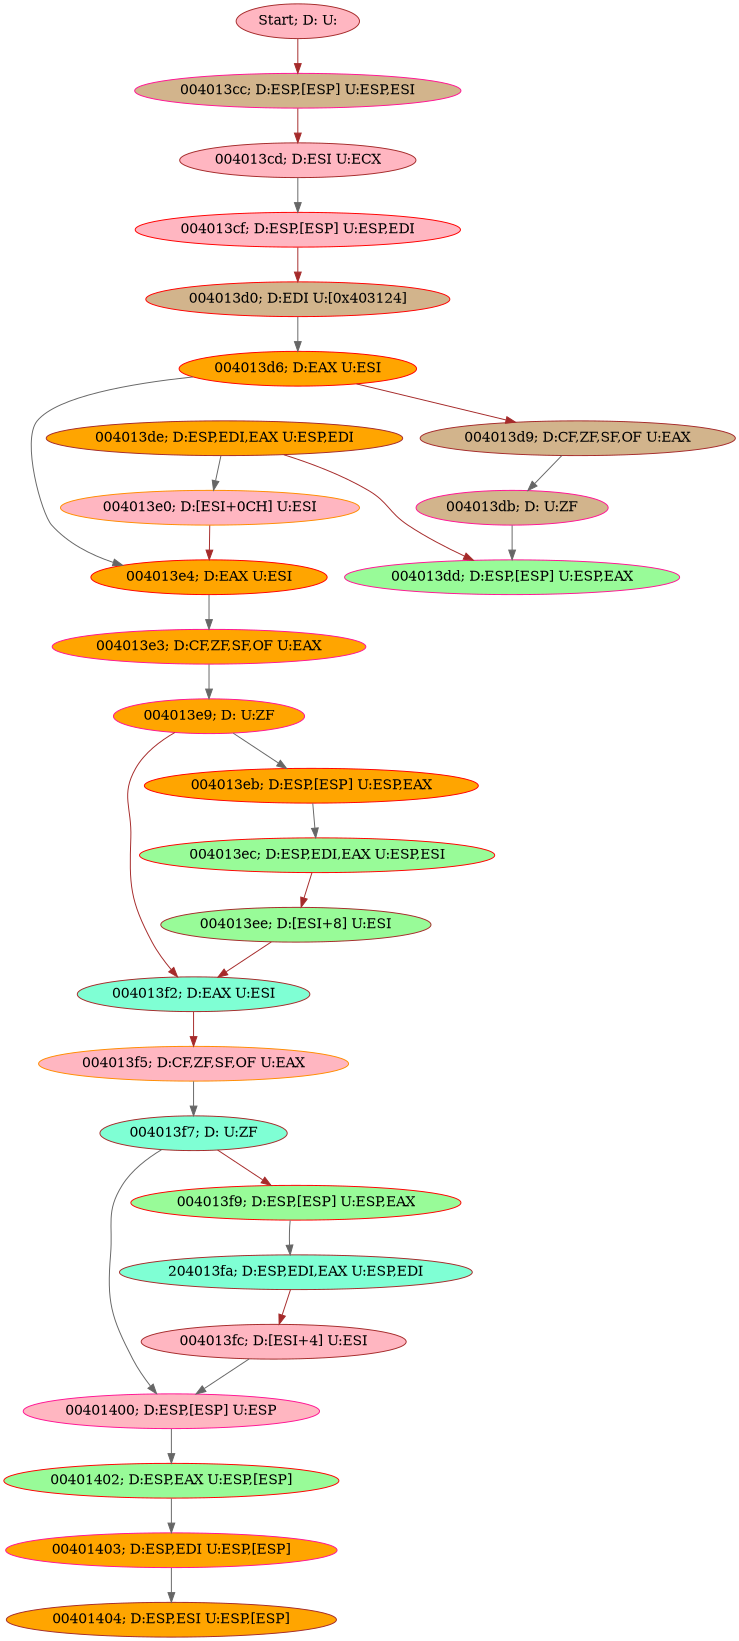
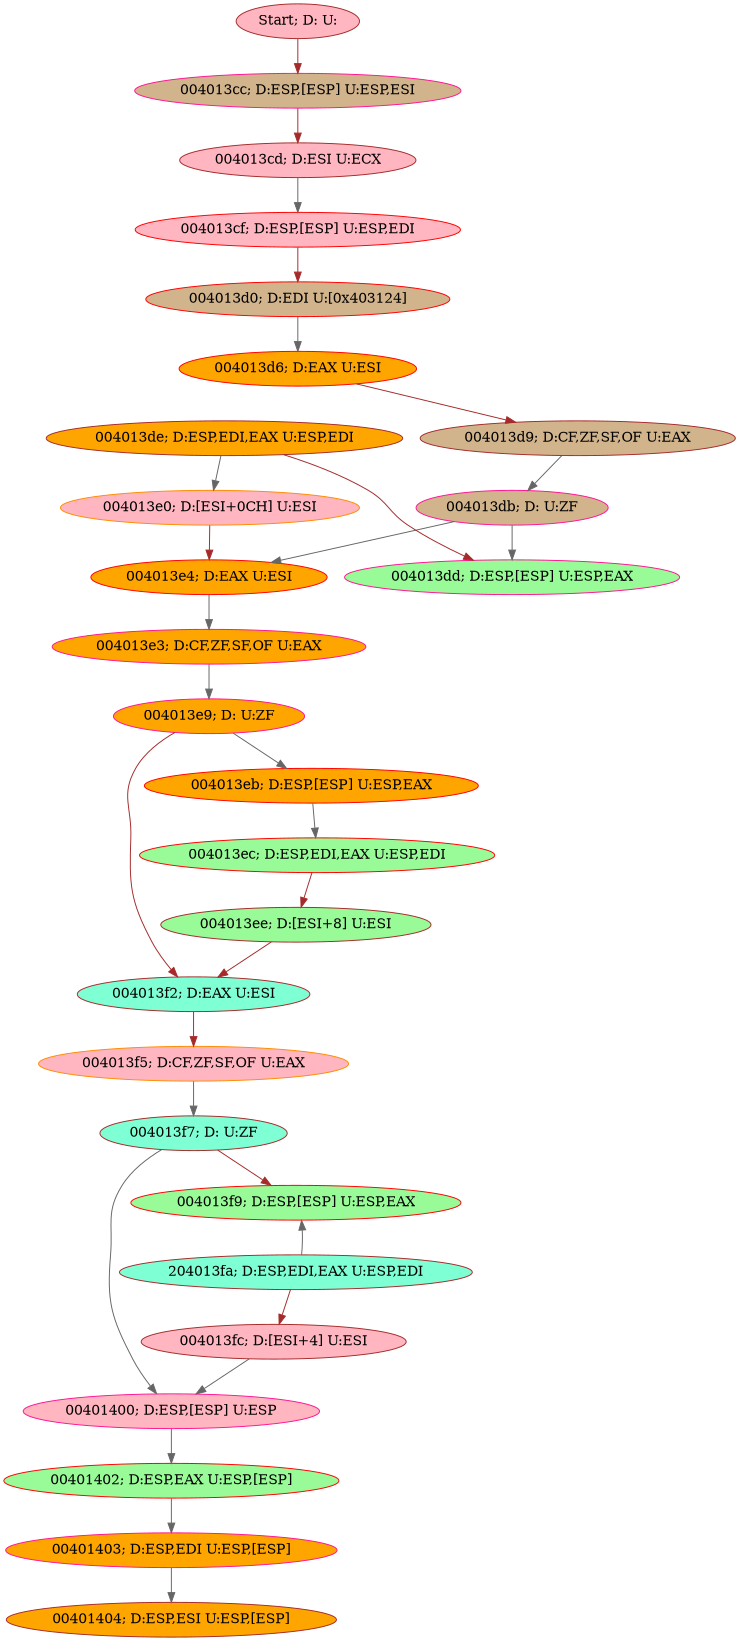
edge "004013d6; D:EAX U:ESI" -> "004013e4; D:EAX U:ESI": now "004013db; D: U:ZF" -> "004013e4; D:EAX U:ESI"
node "004013ec; D:ESP,EDI,EAX U:ESP,ESI": label "004013ec; D:ESP,EDI,EAX U:ESP,ESI" -> "004013ec; D:ESP,EDI,EAX U:ESP,EDI"
edge "004013f9; D:ESP,[ESP] U:ESP,EAX" -> "204013fa; D:ESP,EDI,EAX U:ESP,EDI": reversed
